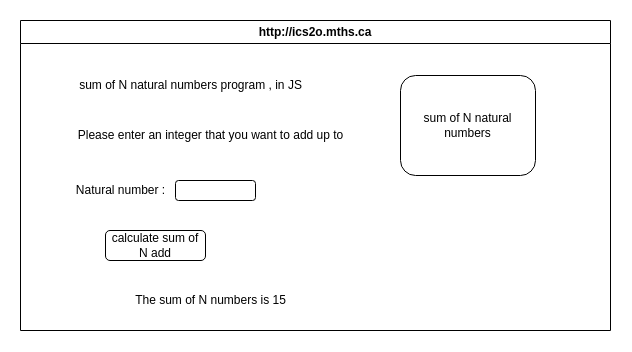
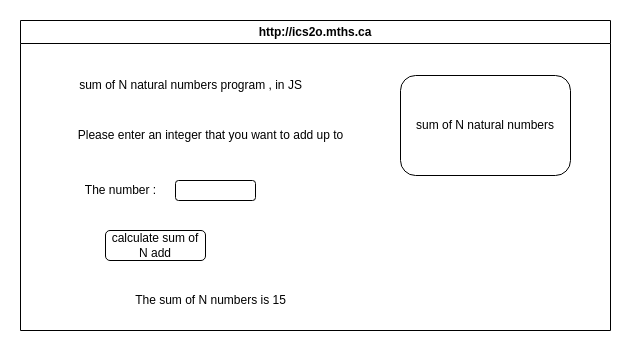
node "sum of N natural numbers": size 135x100 -> 170x100
node "Natural number :": label "Natural number :" -> "The number :"
